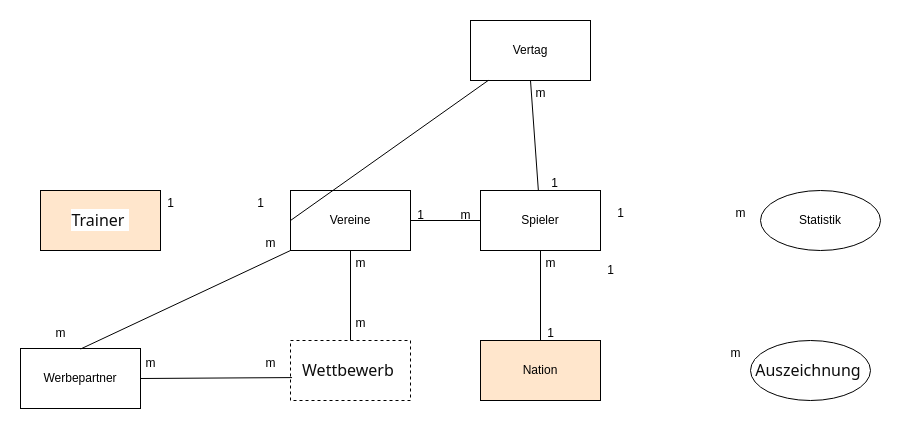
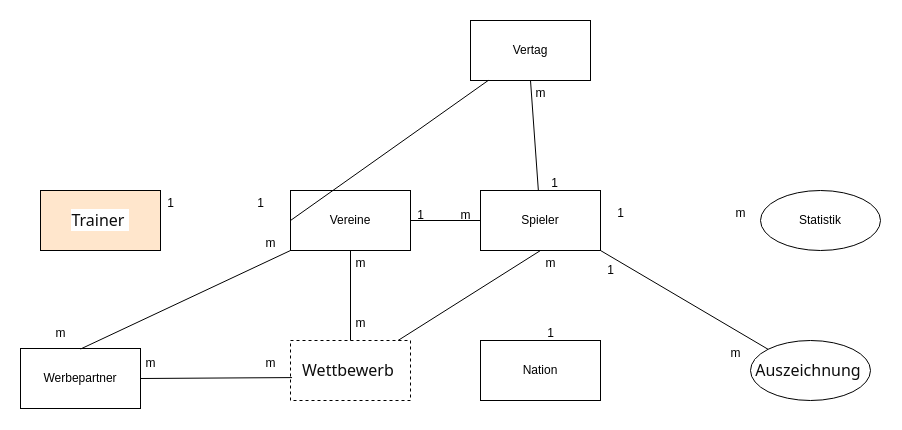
edge "Spieler" -- "Nation": now "Spieler" -- "Wettbewerb"
edge "Spieler" -- "Auszeichnung": added
node "Nation": fillcolor #ffe6cc -> #ffffff
